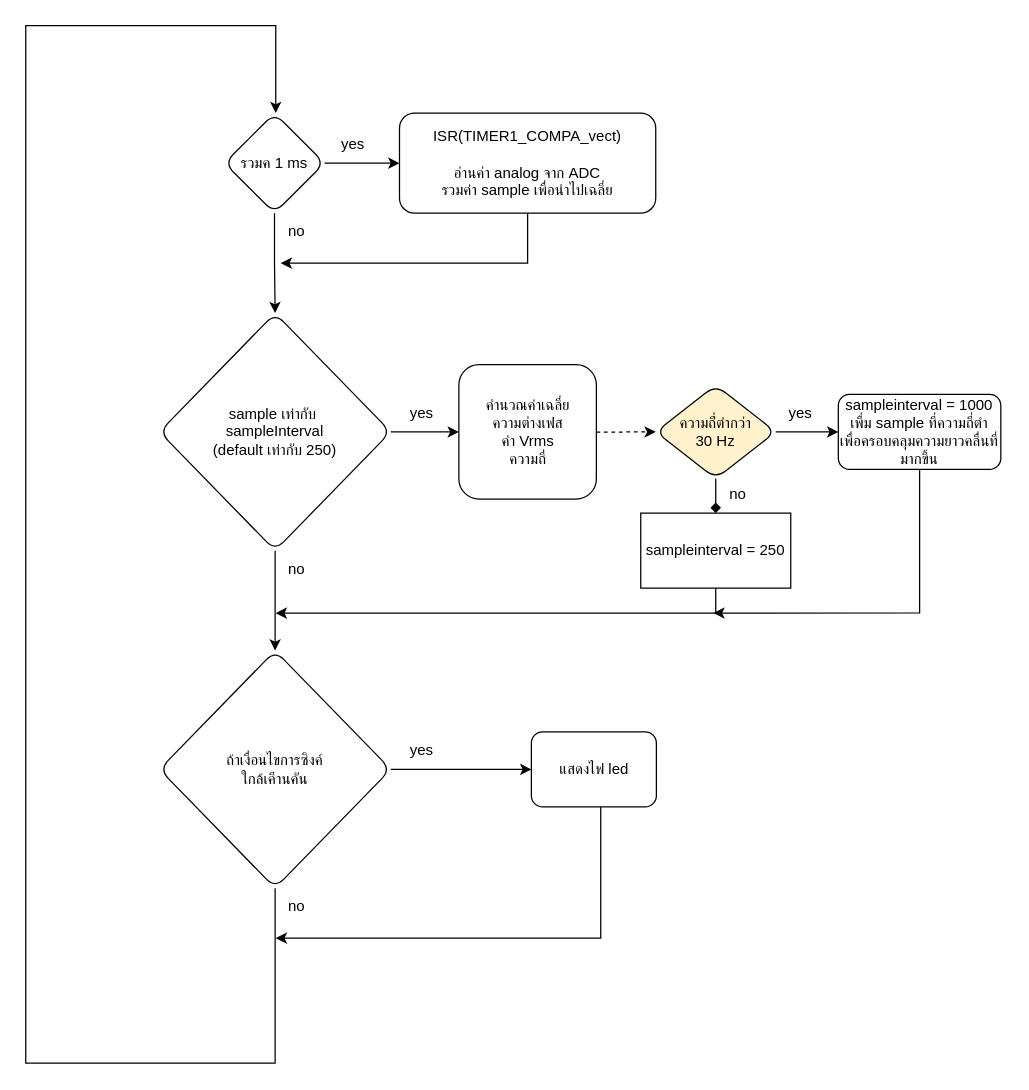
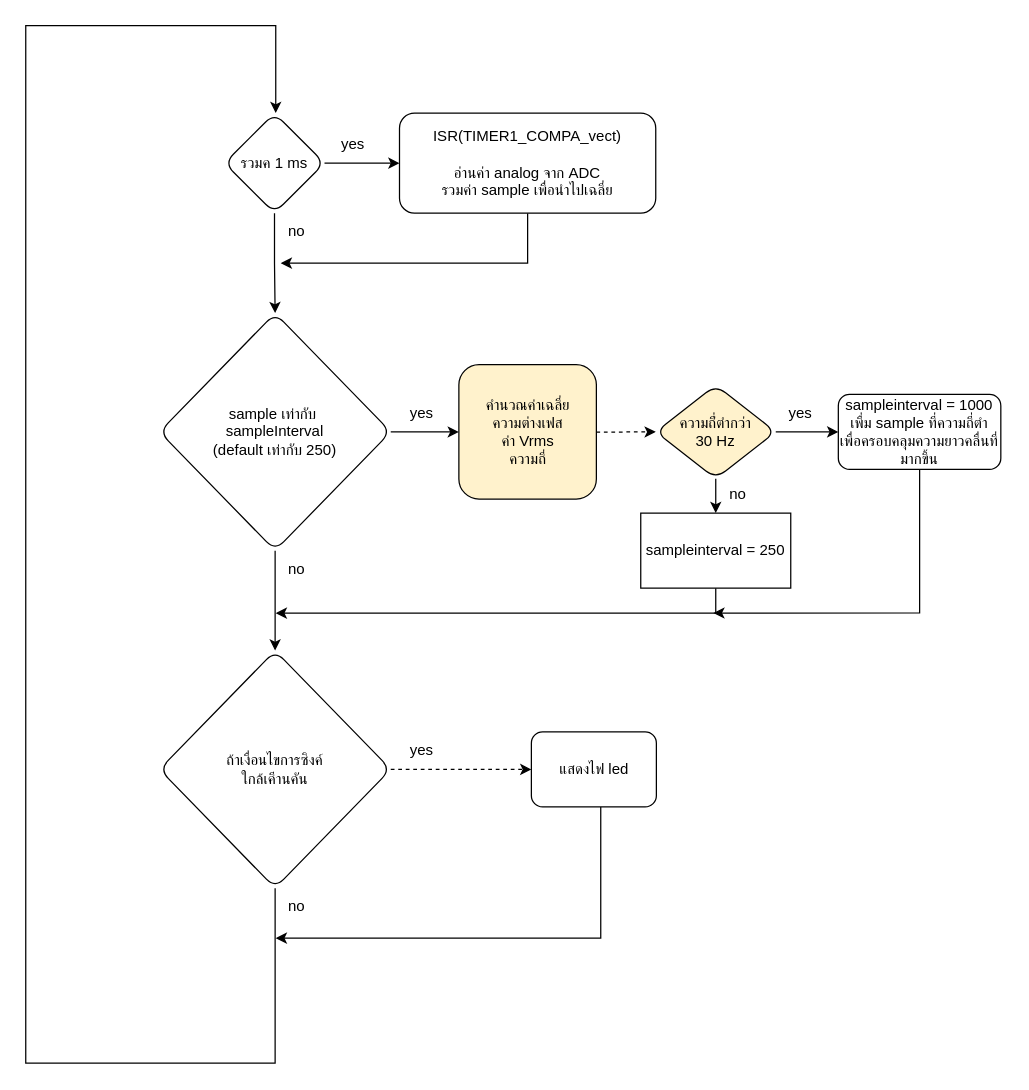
node "คำนวณค่าเฉลี่ย ความต่างเฟส ค่า Vrms ความถี่": fillcolor #ffffff -> #fff2cc
edge "ความถี่่ตำกว่า 30 Hz" -> "sampleinterval = 250": arrowhead diamond -> classic
edge "ถ้าเงื่อนไขการซิงค์ ใกล้เคีานคัน" -> "แสดงไฟ led": style solid -> dashed
